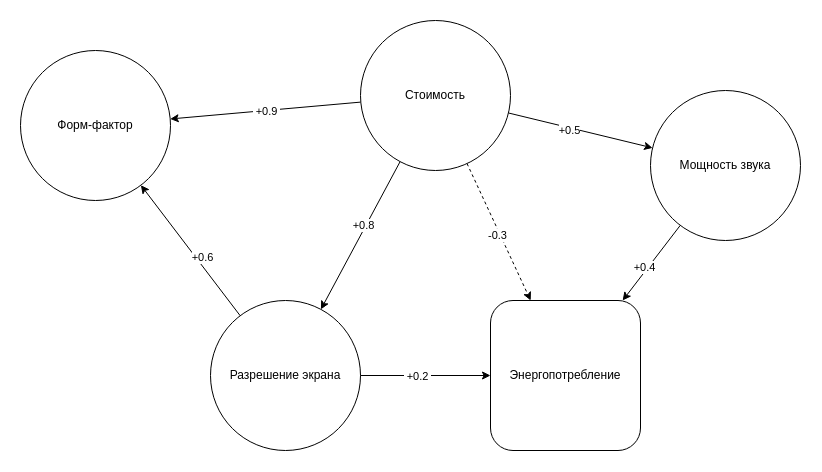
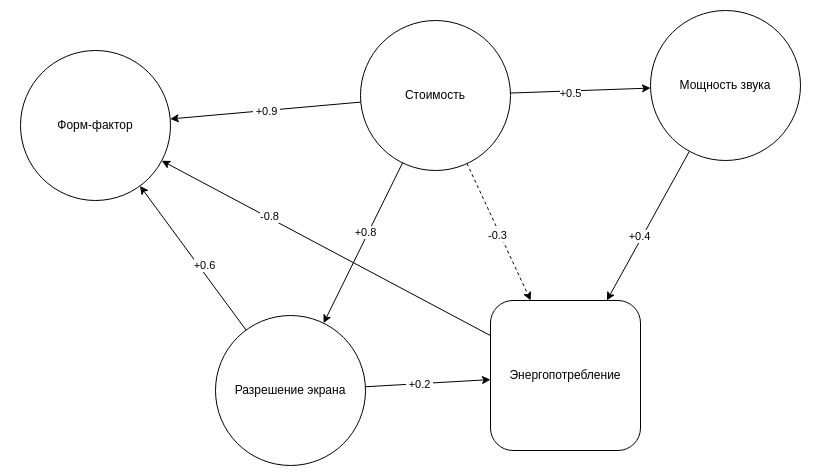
node "Мощность звука": moved (726, 166) -> (726, 86)
edge "Энергопотребление" -> "Форм-фактор": added, label "-0.8"
node "Разрешение экрана": moved (286, 376) -> (291, 391)
